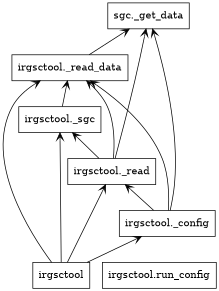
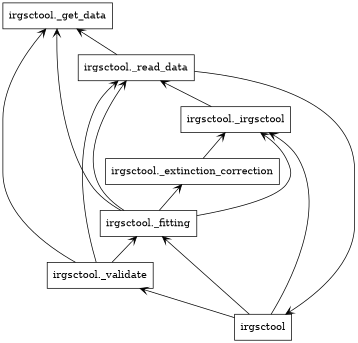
node "sgc._get_data": label "sgc._get_data" -> "irgsctool._get_data"
node "irgsctool._sgc": label "irgsctool._sgc" -> "irgsctool._irgsctool"
node "irgsctool._read": label "irgsctool._read" -> "irgsctool._fitting"
node "irgsctool._extinction_correction": added
edge "irgsctool" -> "irgsctool._read_data": reversed
node "irgsctool._config": label "irgsctool._config" -> "irgsctool._validate"
node "irgsctool.run_config": removed
